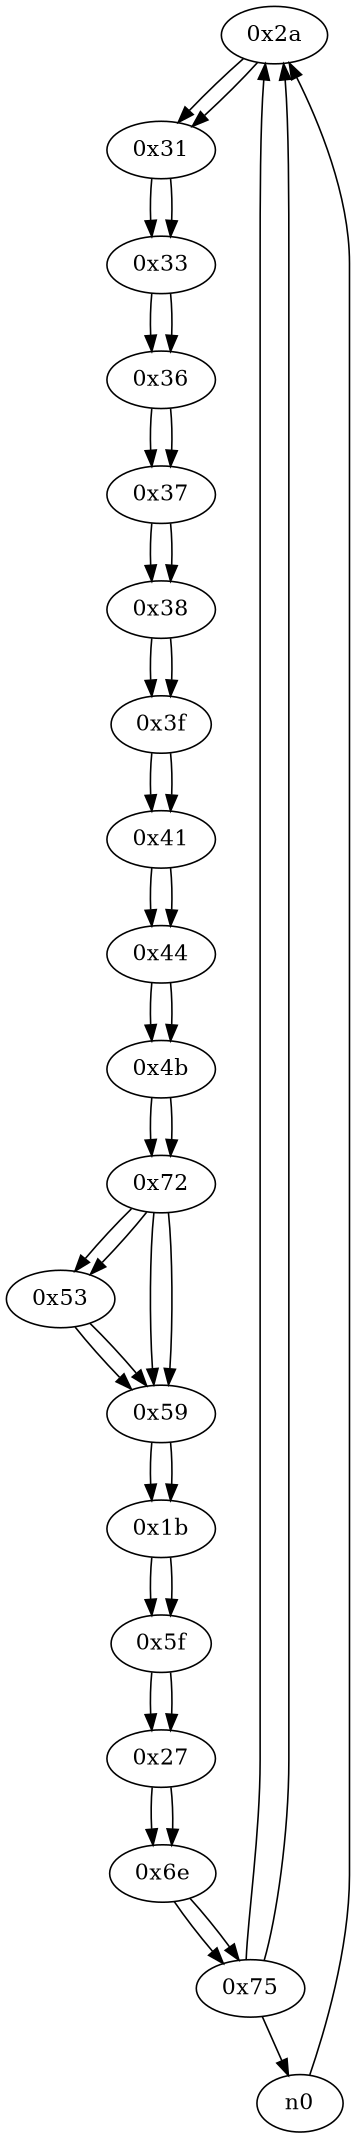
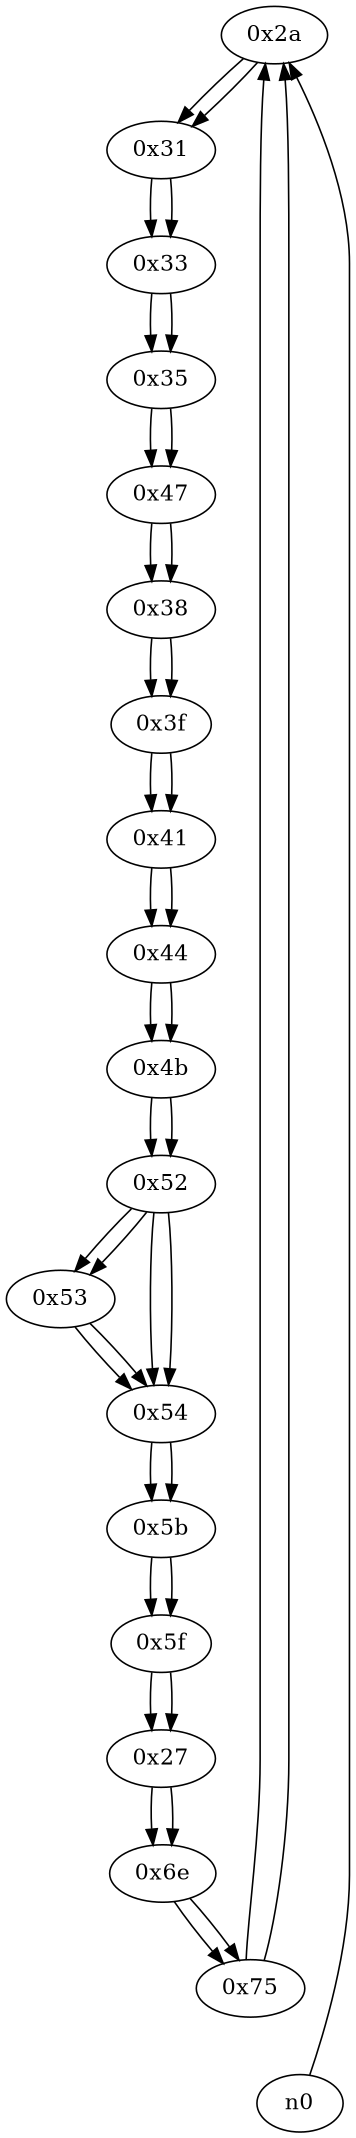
node "0x36": label "0x36" -> "0x35"
node "0x37": label "0x37" -> "0x47"
node "0x72": label "0x72" -> "0x52"
node "0x59": label "0x59" -> "0x54"
node "0x1b": label "0x1b" -> "0x5b"
edge "0x75" -> "n0": removed
